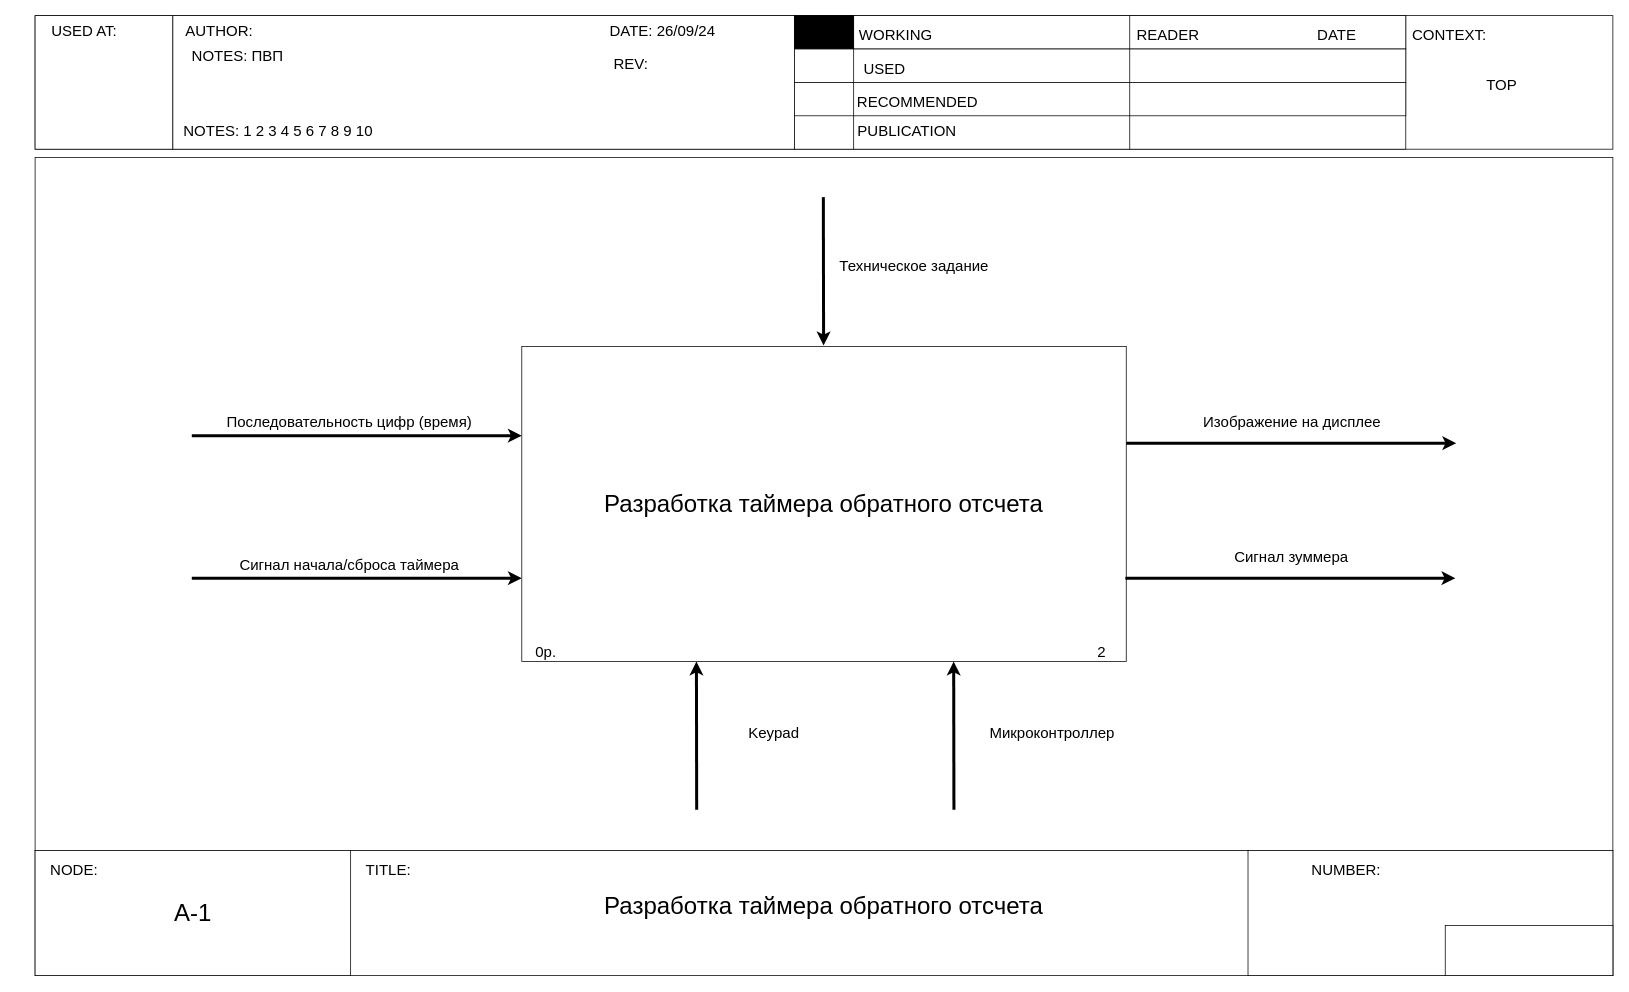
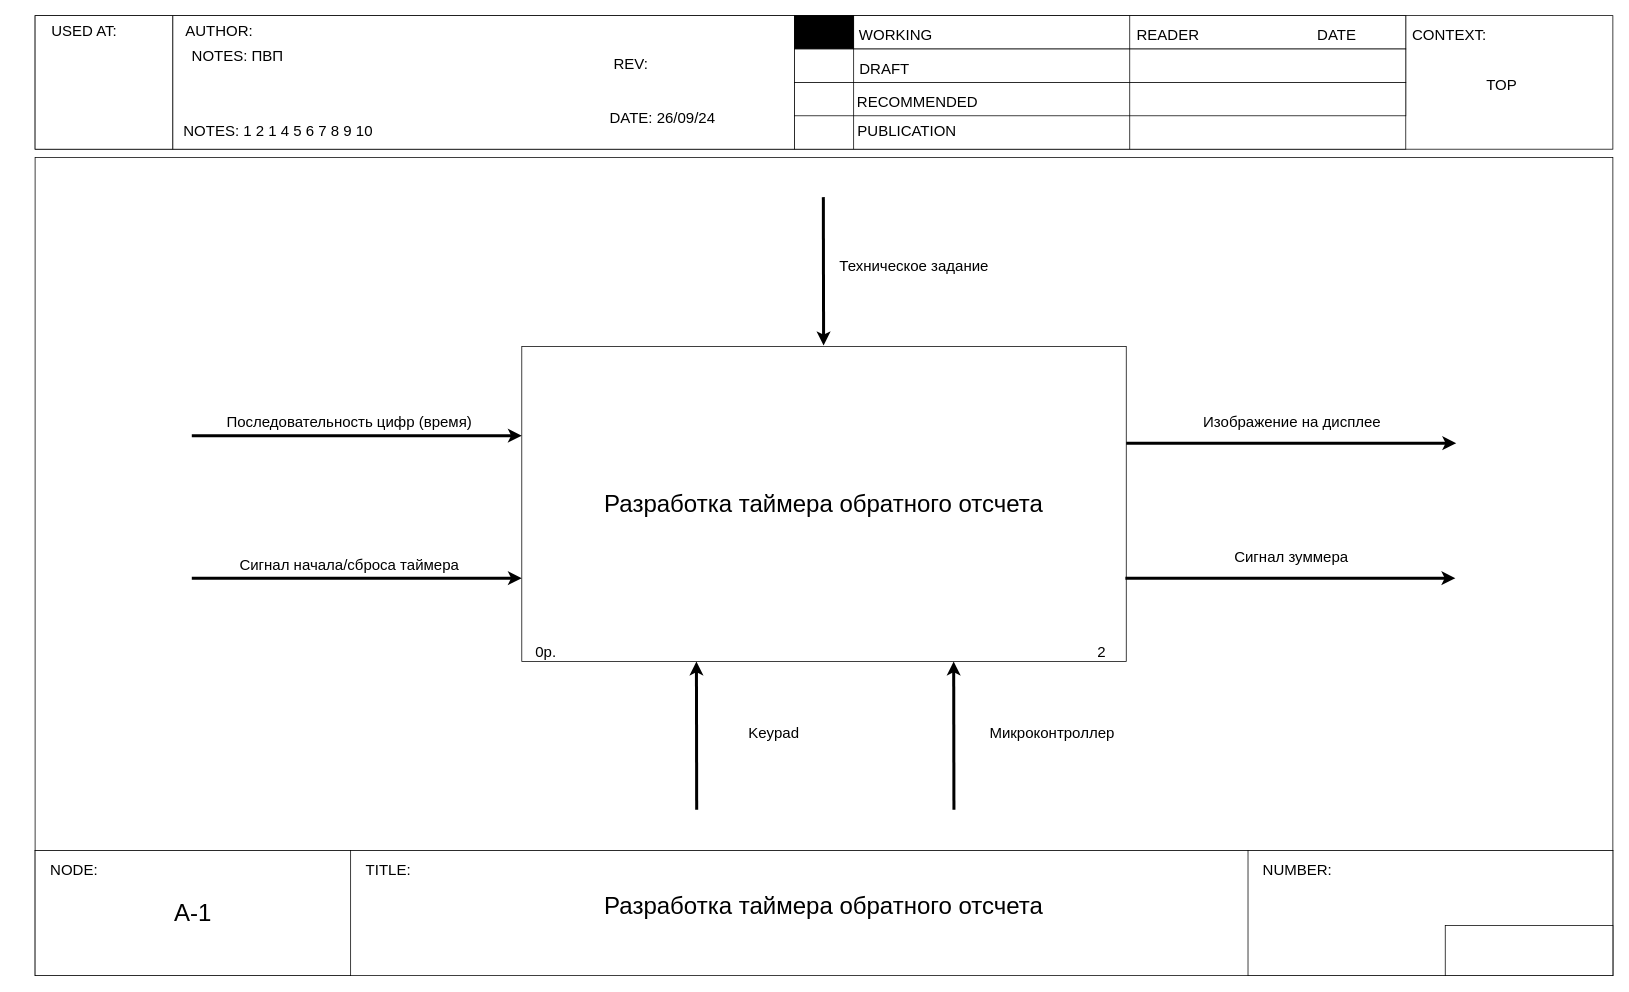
node "DATE: 26/09/24": moved (663, 28) -> (663, 114)
node "USED": label "USED" -> "DRAFT"
node "NOTES: 1 2 3 4 5 6 7 8 9 10": label "NOTES: 1 2 3 4 5 6 7 8 9 10" -> "NOTES: 1 2 1 4 5 6 7 8 9 10"
node "NUMBER:": moved (1346, 867) -> (1297, 867)
